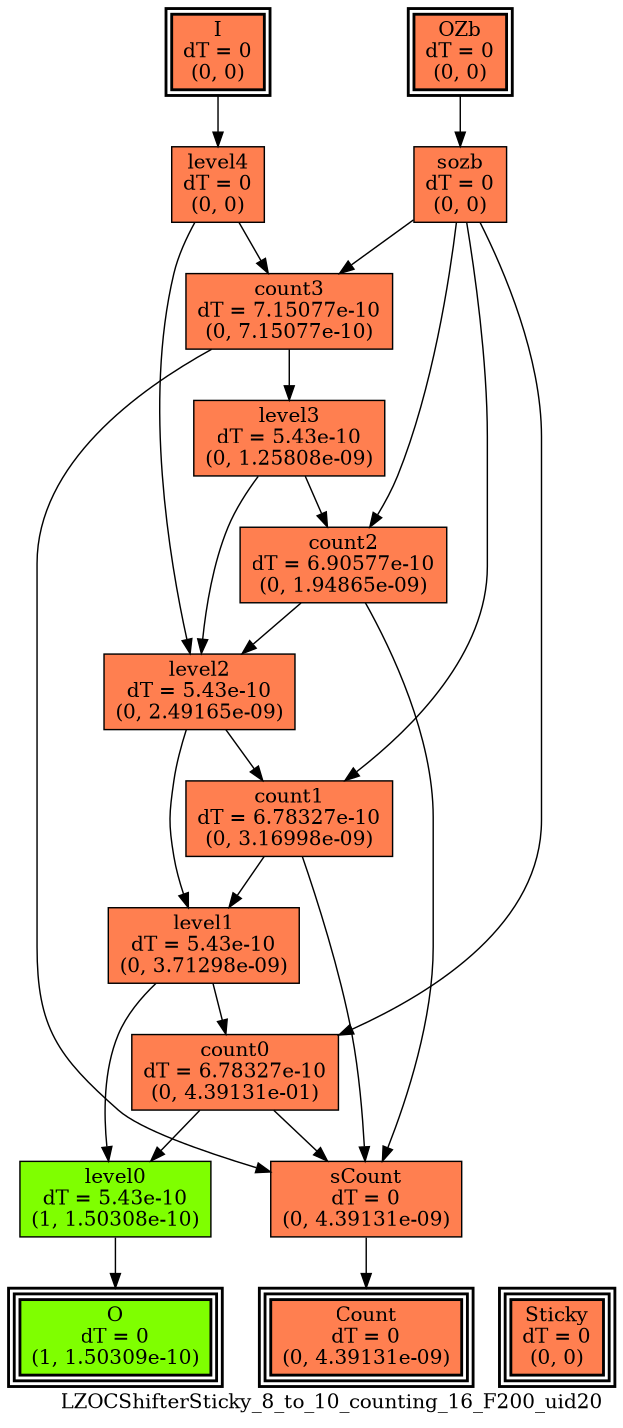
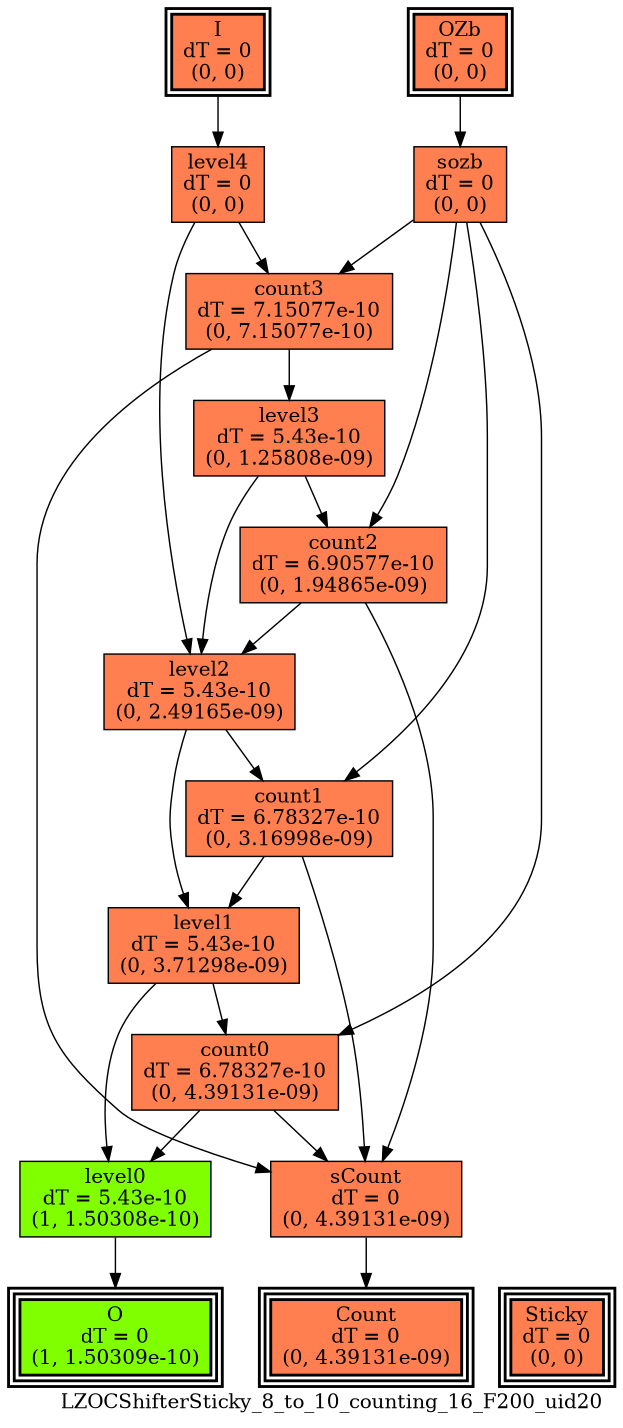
node "count0 dT = 6.78327e-10 (0, 4.39131e-01)": label "count0 dT = 6.78327e-10 (0, 4.39131e-01)" -> "count0 dT = 6.78327e-10 (0, 4.39131e-09)"
